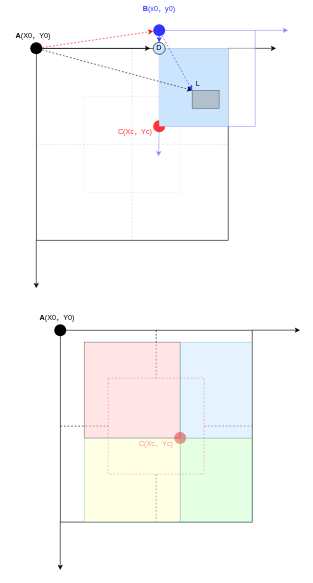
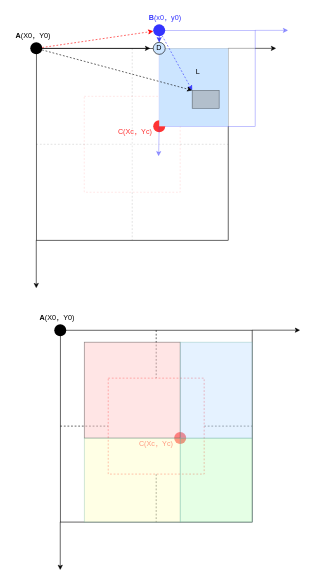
node "B(x0，y0)": moved (159, 9) -> (165, 18)
node "L": moved (198, 84) -> (198, 72)
